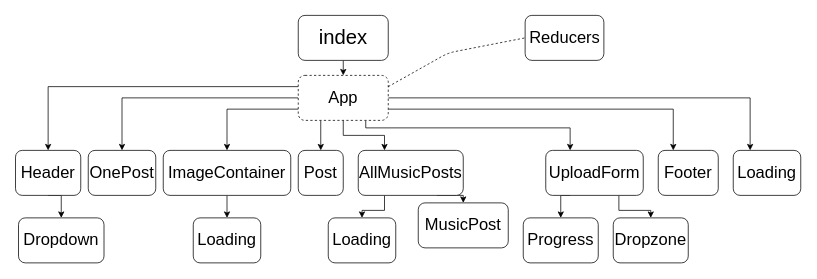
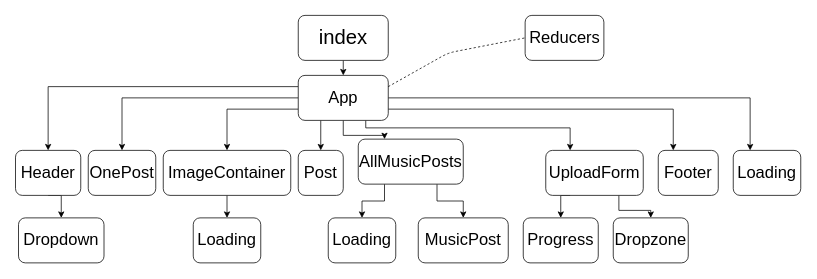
node "App": style dashed -> solid
node "AllMusicPosts": moved (411, 173) -> (411, 162)
node "MusicPost": moved (463, 225) -> (463, 240)
